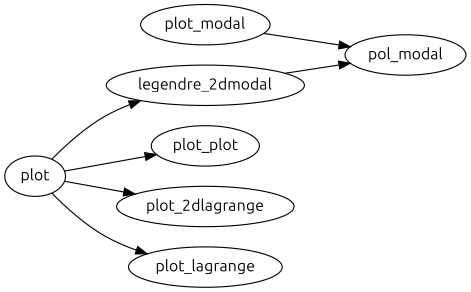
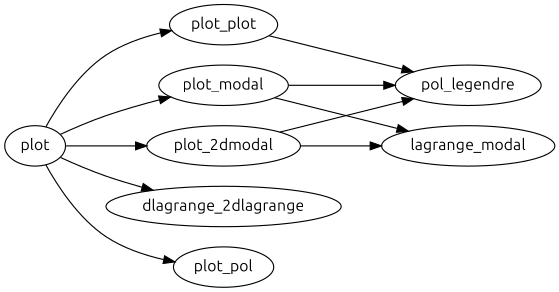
node "pol_modal": label "pol_modal" -> "lagrange_modal"
node "legendre_2dmodal": label "legendre_2dmodal" -> "plot_2dmodal"
node "pol_legendre": added
edge "plot" -> "plot_modal": added
node "plot_2dlagrange": label "plot_2dlagrange" -> "dlagrange_2dlagrange"
node "plot_lagrange": label "plot_lagrange" -> "plot_pol"
